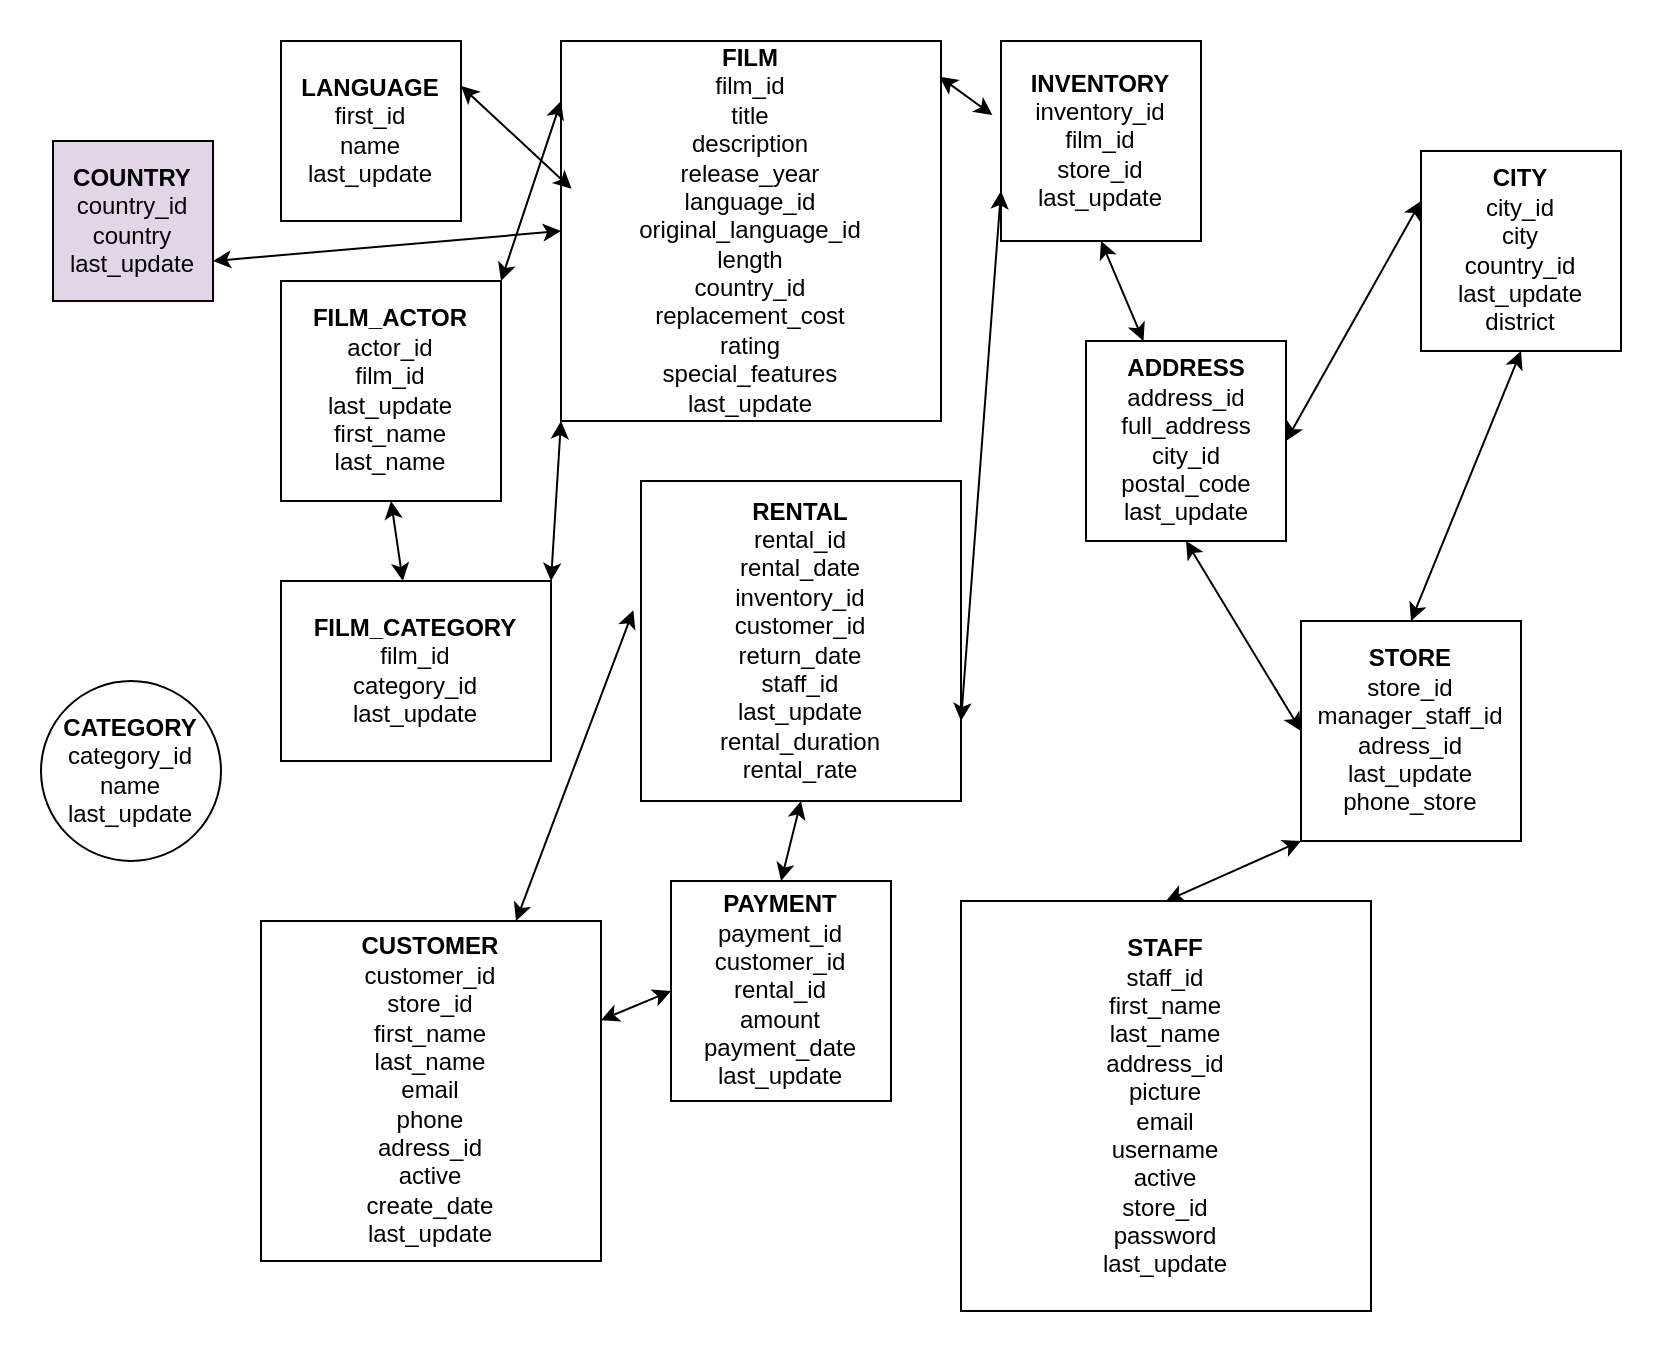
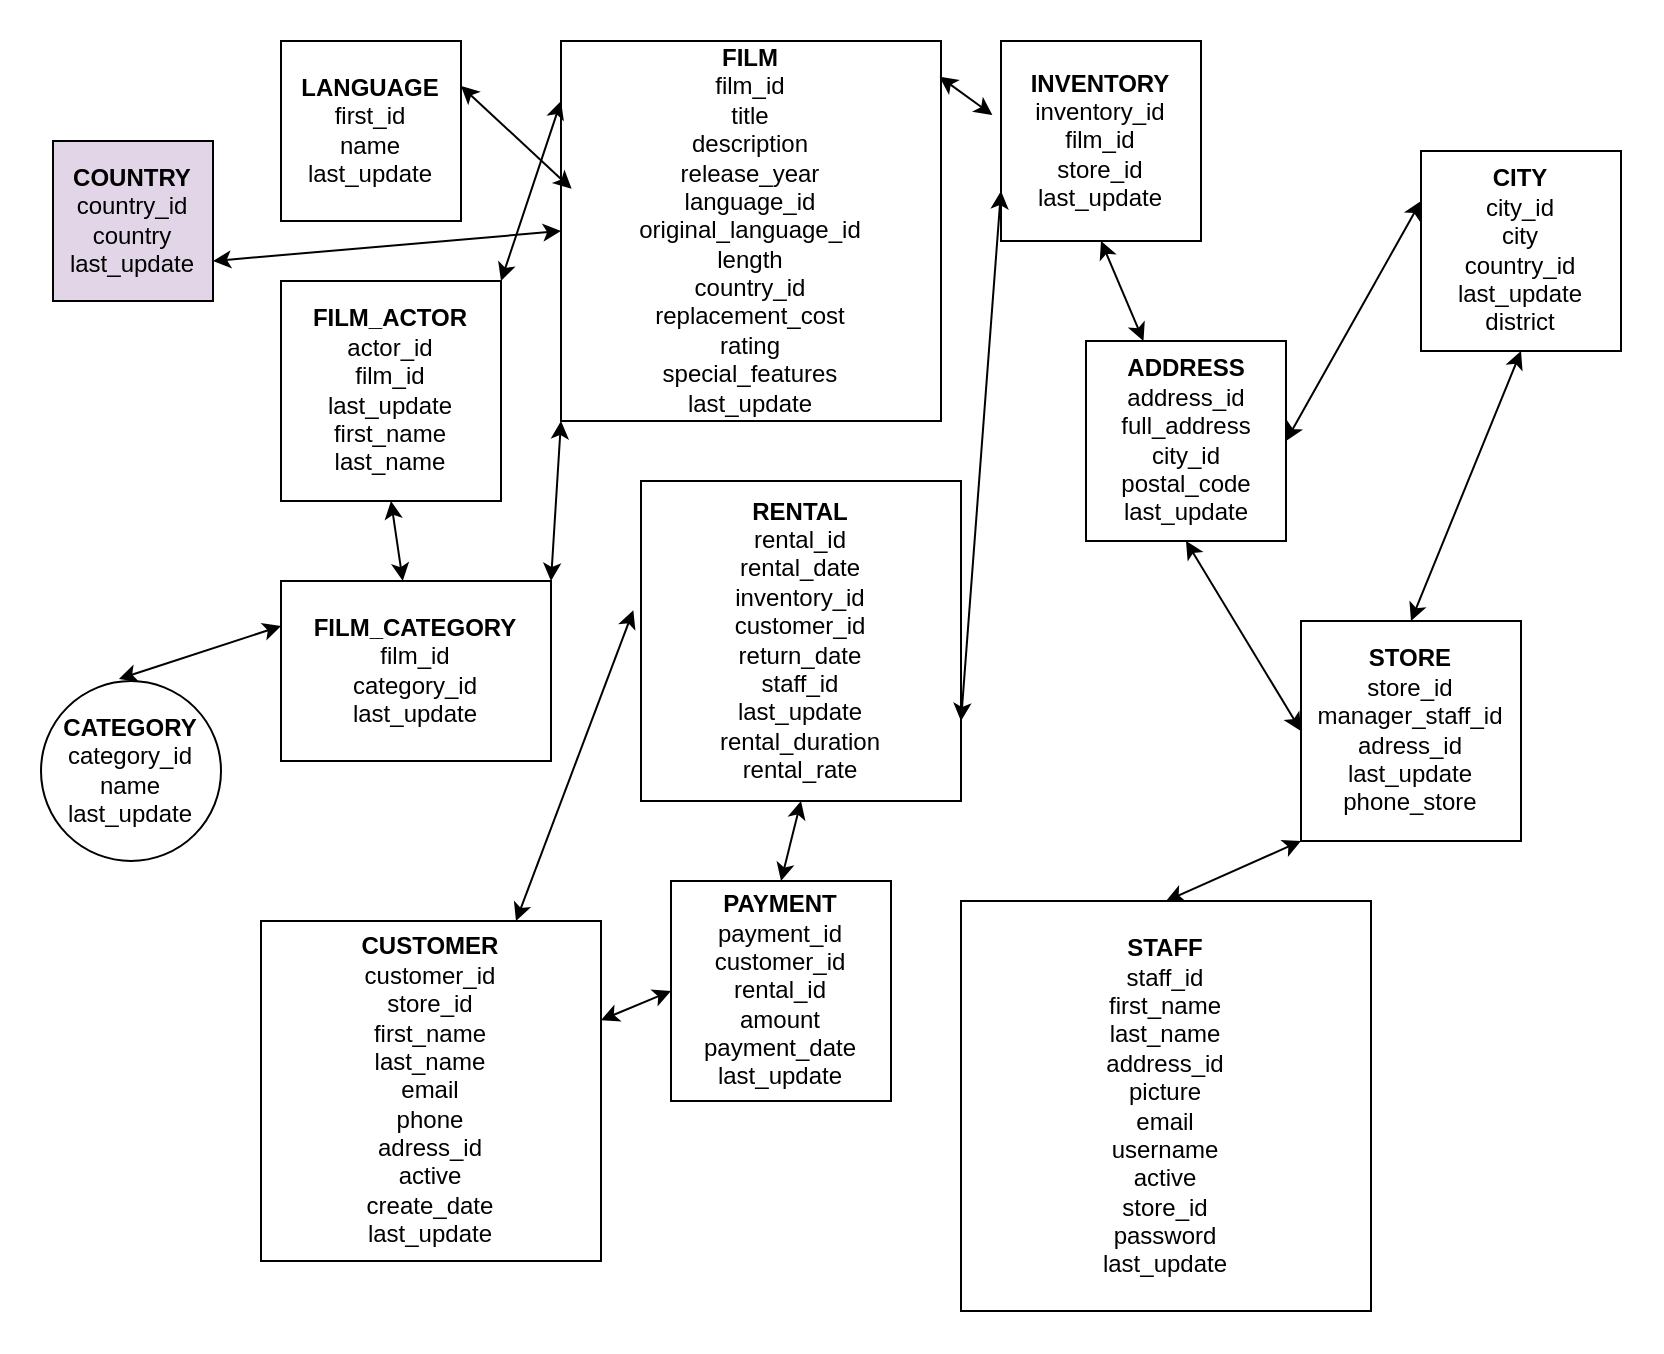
edge "FILM_CATEGORY film_id category_id last_update" -- "CATEGORY category_id name last_update": added
